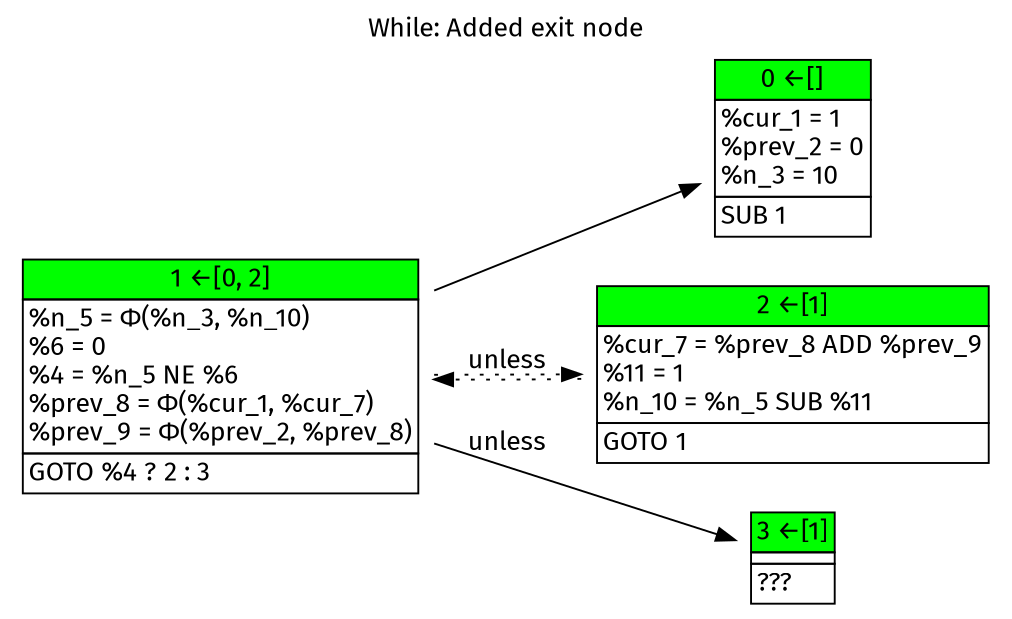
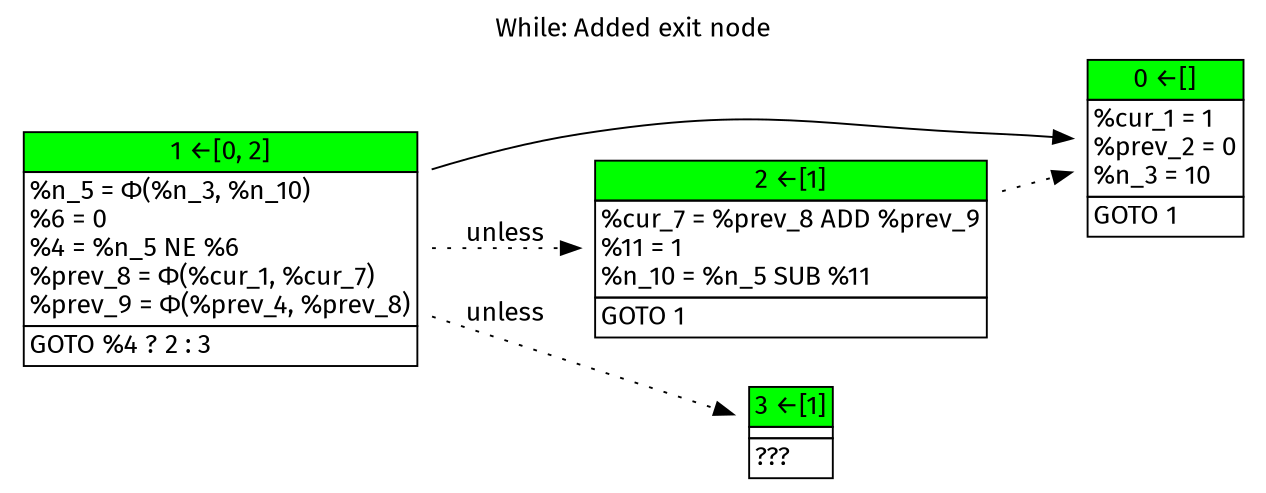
node "0 ←[]": text "SUB 1" -> "GOTO 1"
edge "2 ←[1]" -> "1 ←[0, 2]": now "2 ←[1]" -> "0 ←[]"
node "1 ←[0, 2]": text "%prev_9 = Φ(%prev_2, %prev_8)" -> "%prev_9 = Φ(%prev_4, %prev_8)"
edge "1 ←[0, 2]" -> "3 ←[1]": style solid -> dotted
